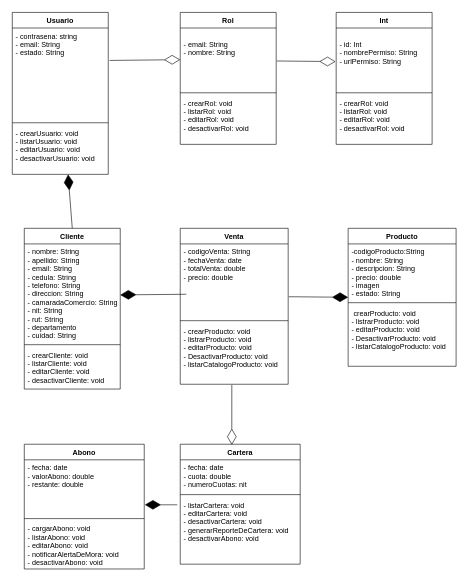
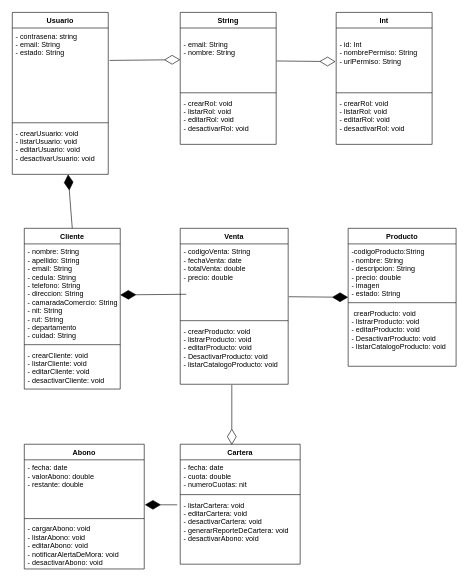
node "Rol": label "Rol" -> "String"
